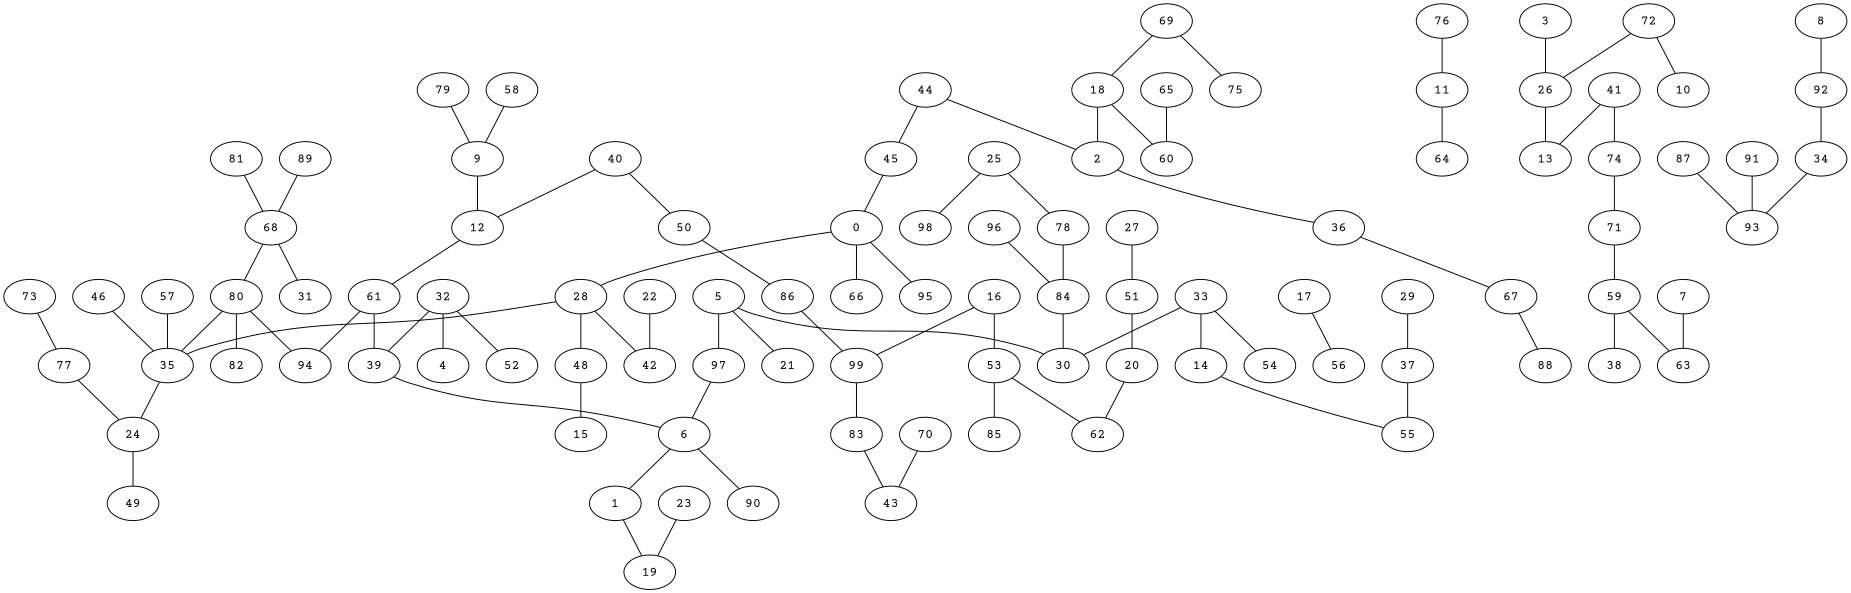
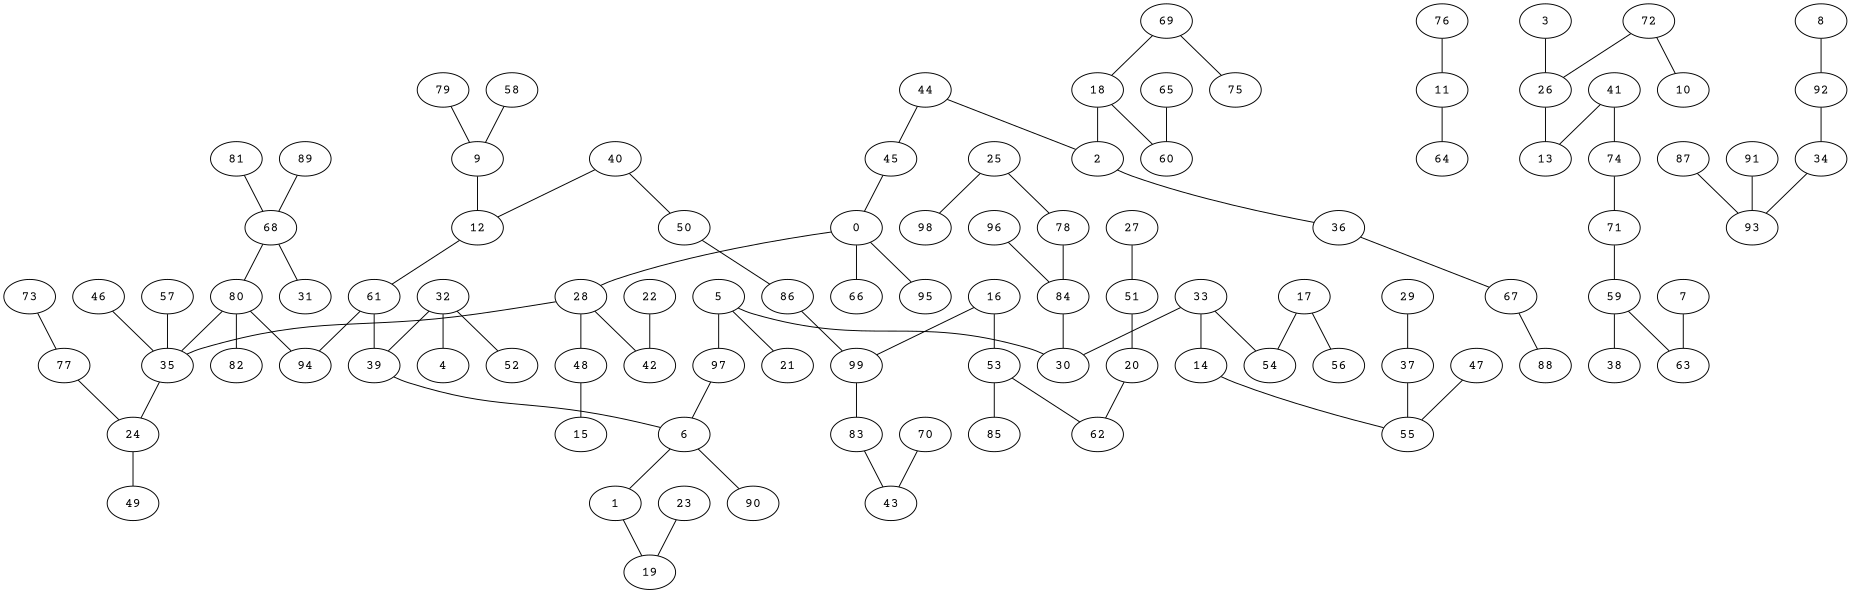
edge "17" -- "54": added
node "47": added
